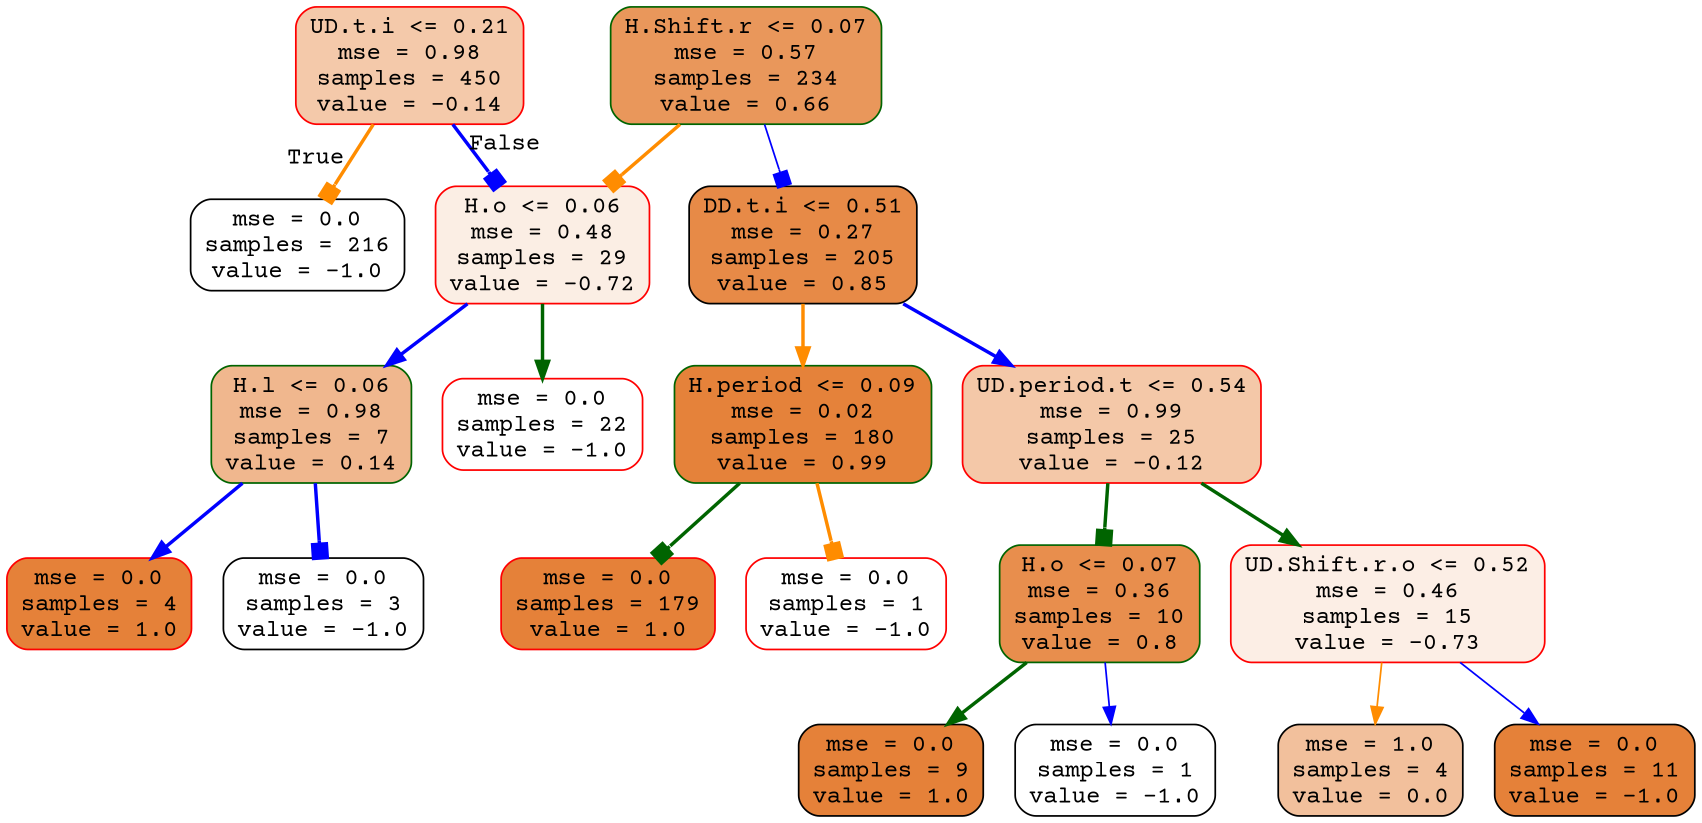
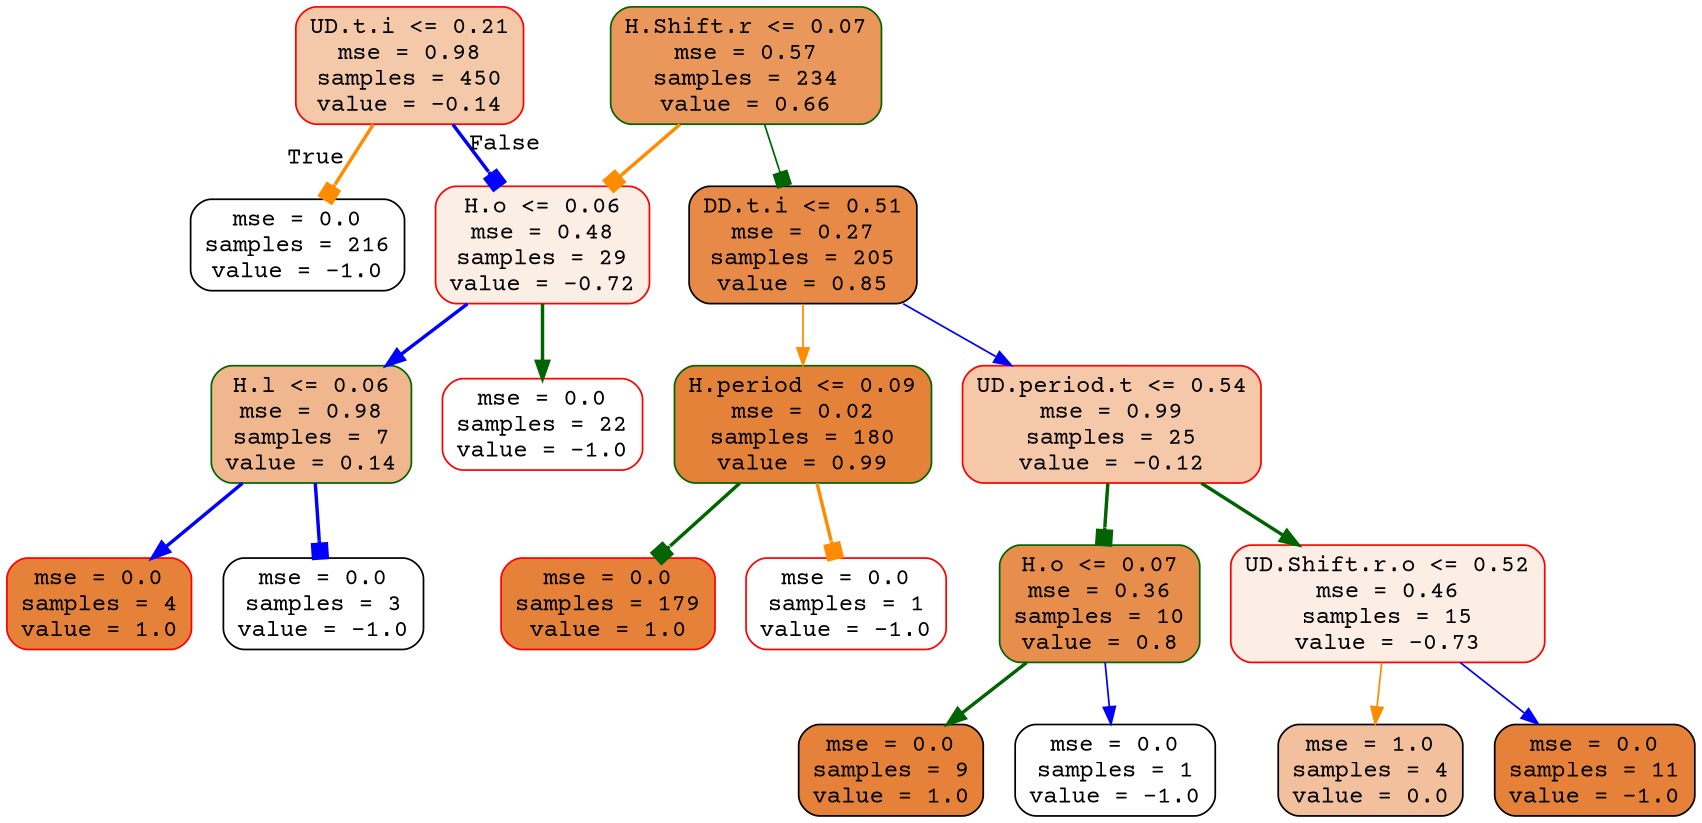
edge "H.Shift.r <= 0.07 mse = 0.57 samples = 234 value = 0.66" -> "DD.t.i <= 0.51 mse = 0.27 samples = 205 value = 0.85": color blue -> darkgreen
edge "DD.t.i <= 0.51 mse = 0.27 samples = 205 value = 0.85" -> "H.period <= 0.09 mse = 0.02 samples = 180 value = 0.99": style bold -> solid
edge "DD.t.i <= 0.51 mse = 0.27 samples = 205 value = 0.85" -> "UD.period.t <= 0.54 mse = 0.99 samples = 25 value = -0.12": style bold -> solid
